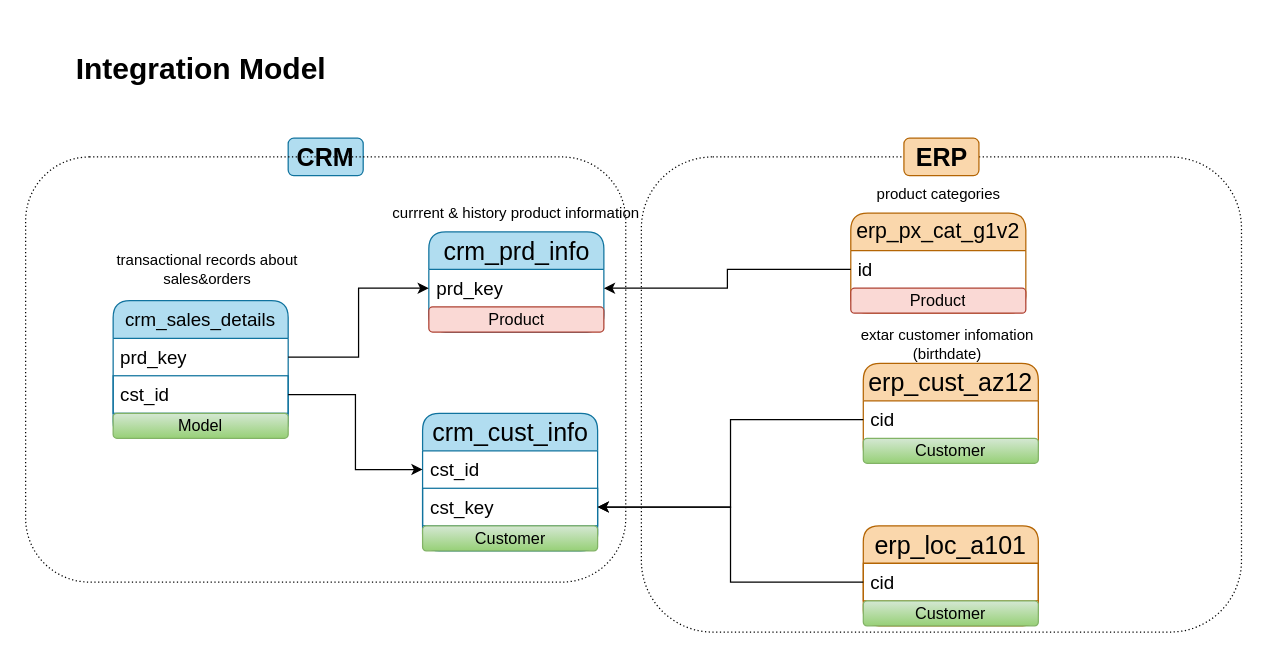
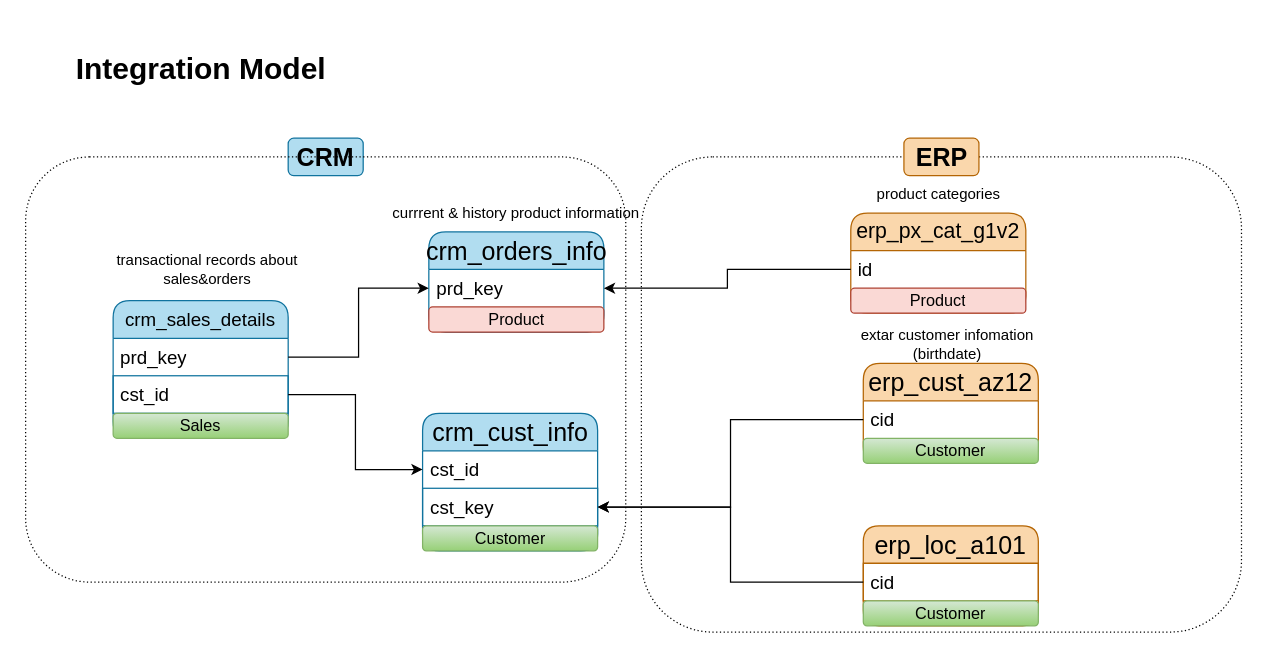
node "crm_prd_info": label "crm_prd_info" -> "crm_orders_info"
node "Model": label "Model" -> "Sales"
